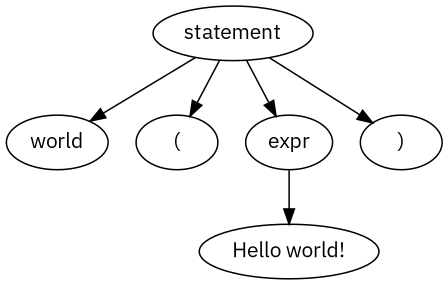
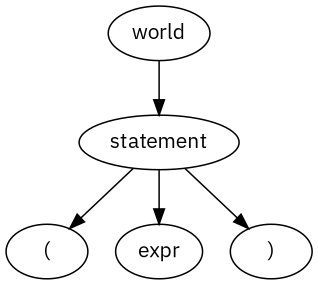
edge "statement" -> "world": reversed
node "Hello world!": removed
